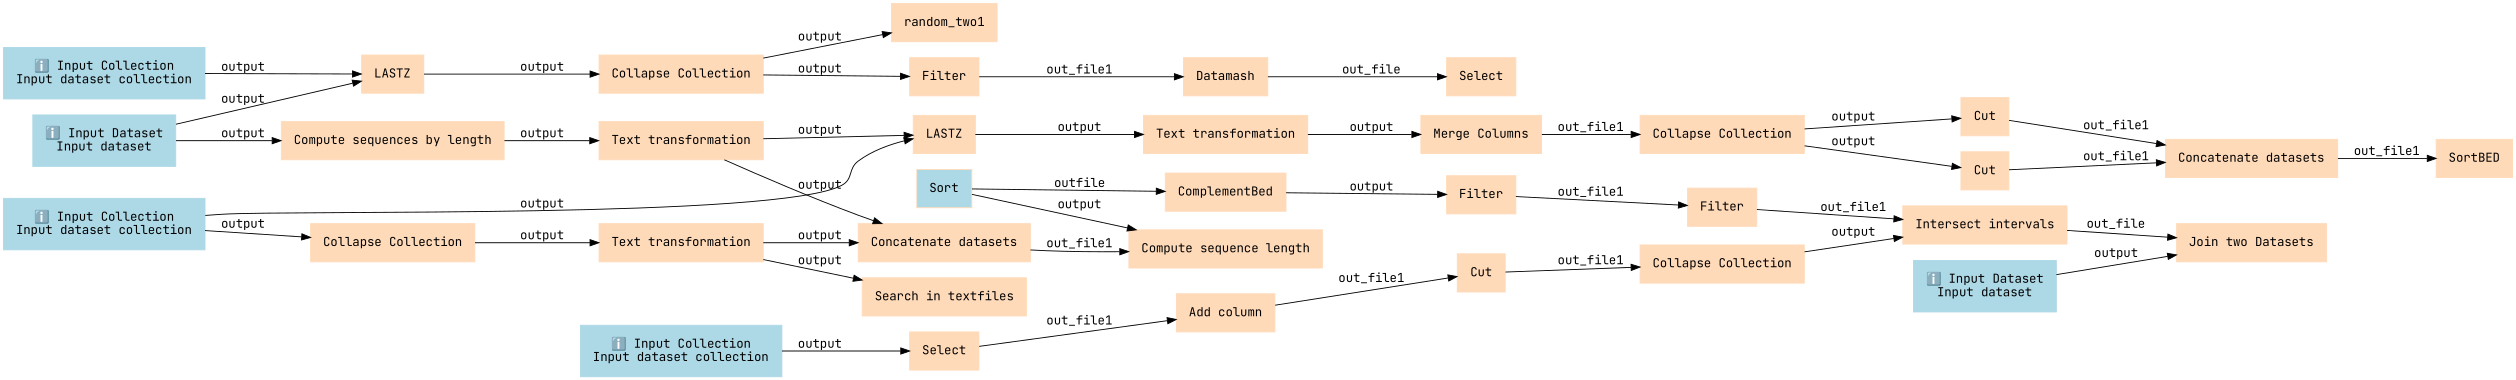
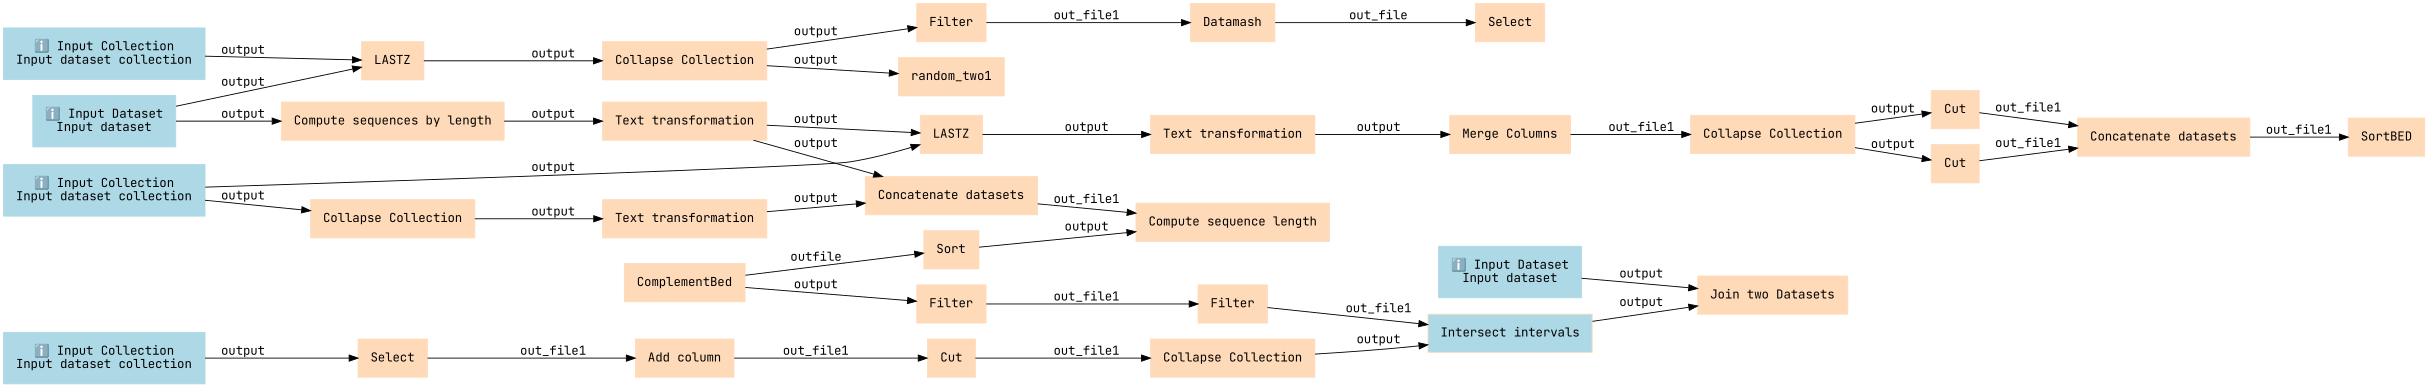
node "Sort": fillcolor lightblue -> peachpuff
edge "Sort" -> "ComplementBed": reversed
node "Intersect intervals": fillcolor peachpuff -> lightblue
edge "Intersect intervals" -> "Join two Datasets": label "out_file" -> "output"
node "Search in textfiles": removed
